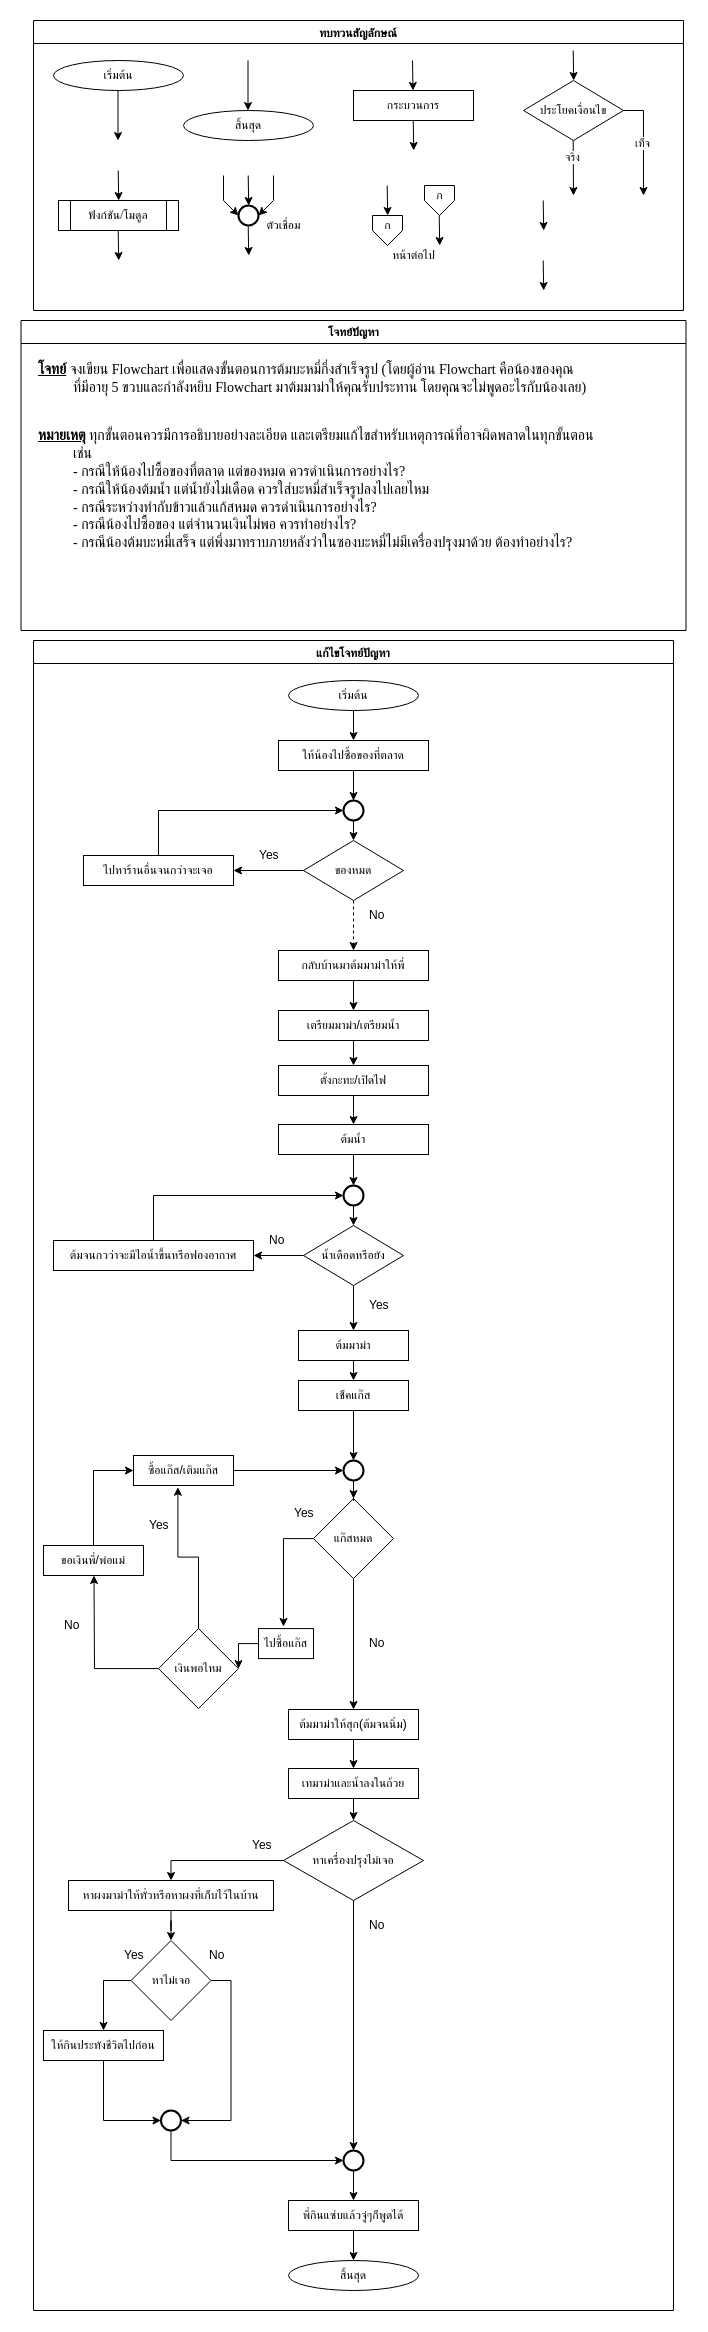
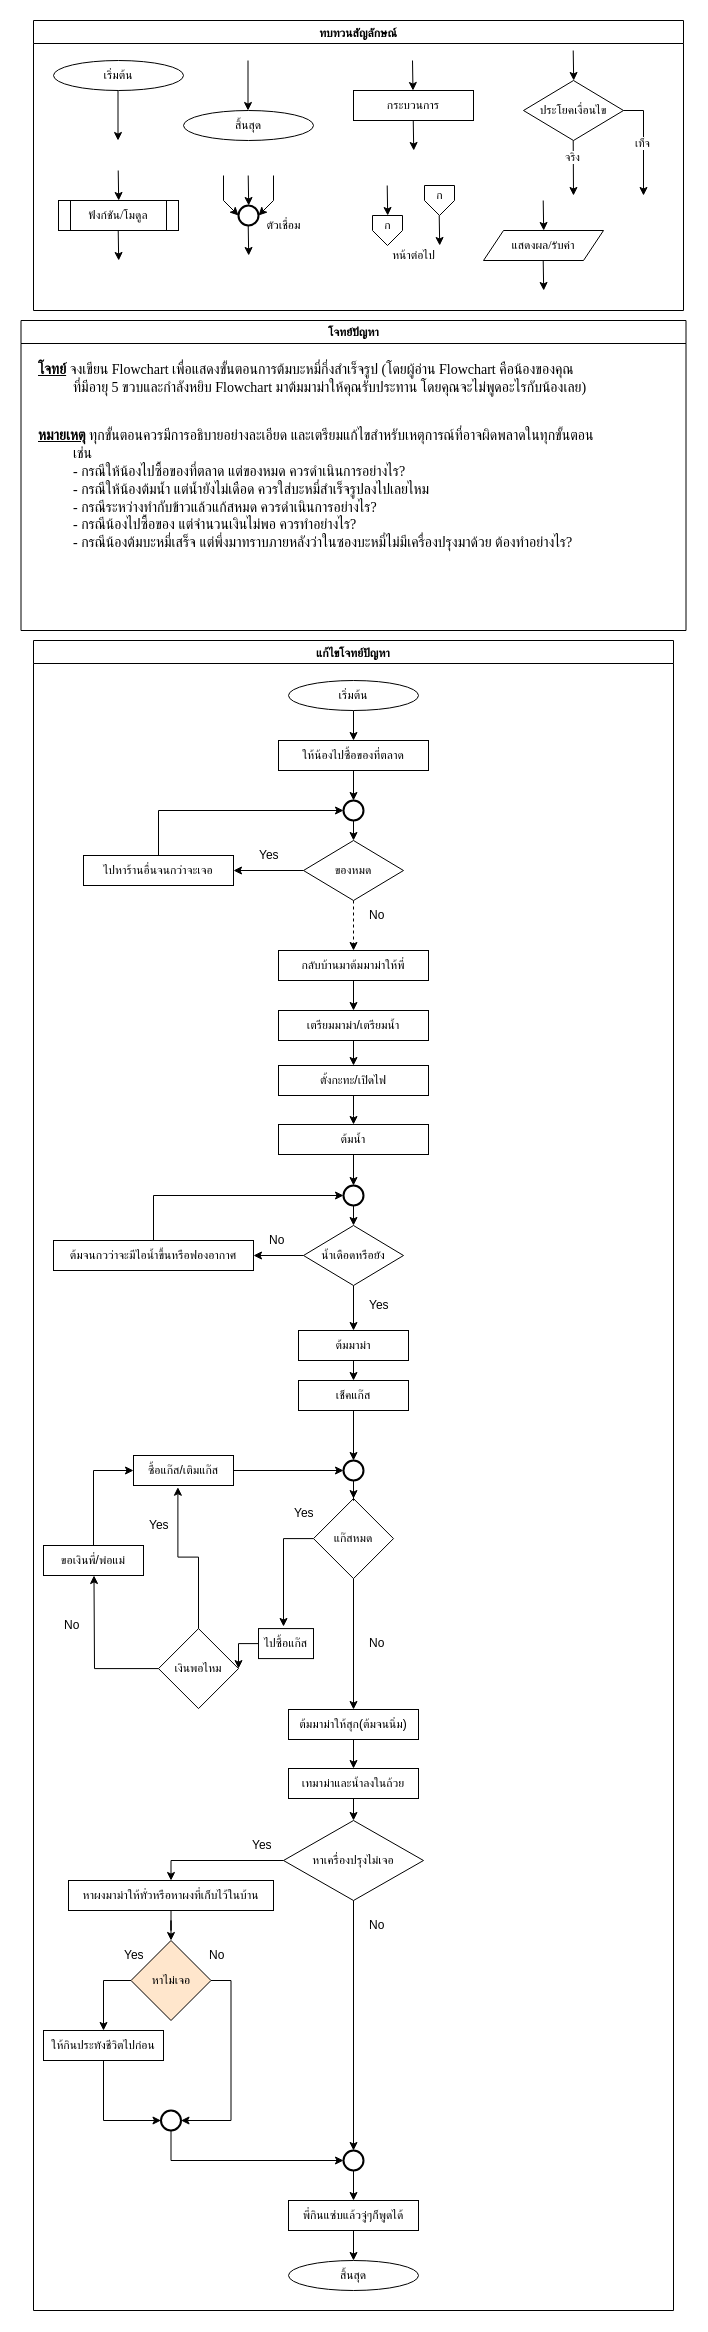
node "แสดงผล/รับค่า": added
node "หาไม่เจอ": fillcolor #ffffff -> #ffe6cc
